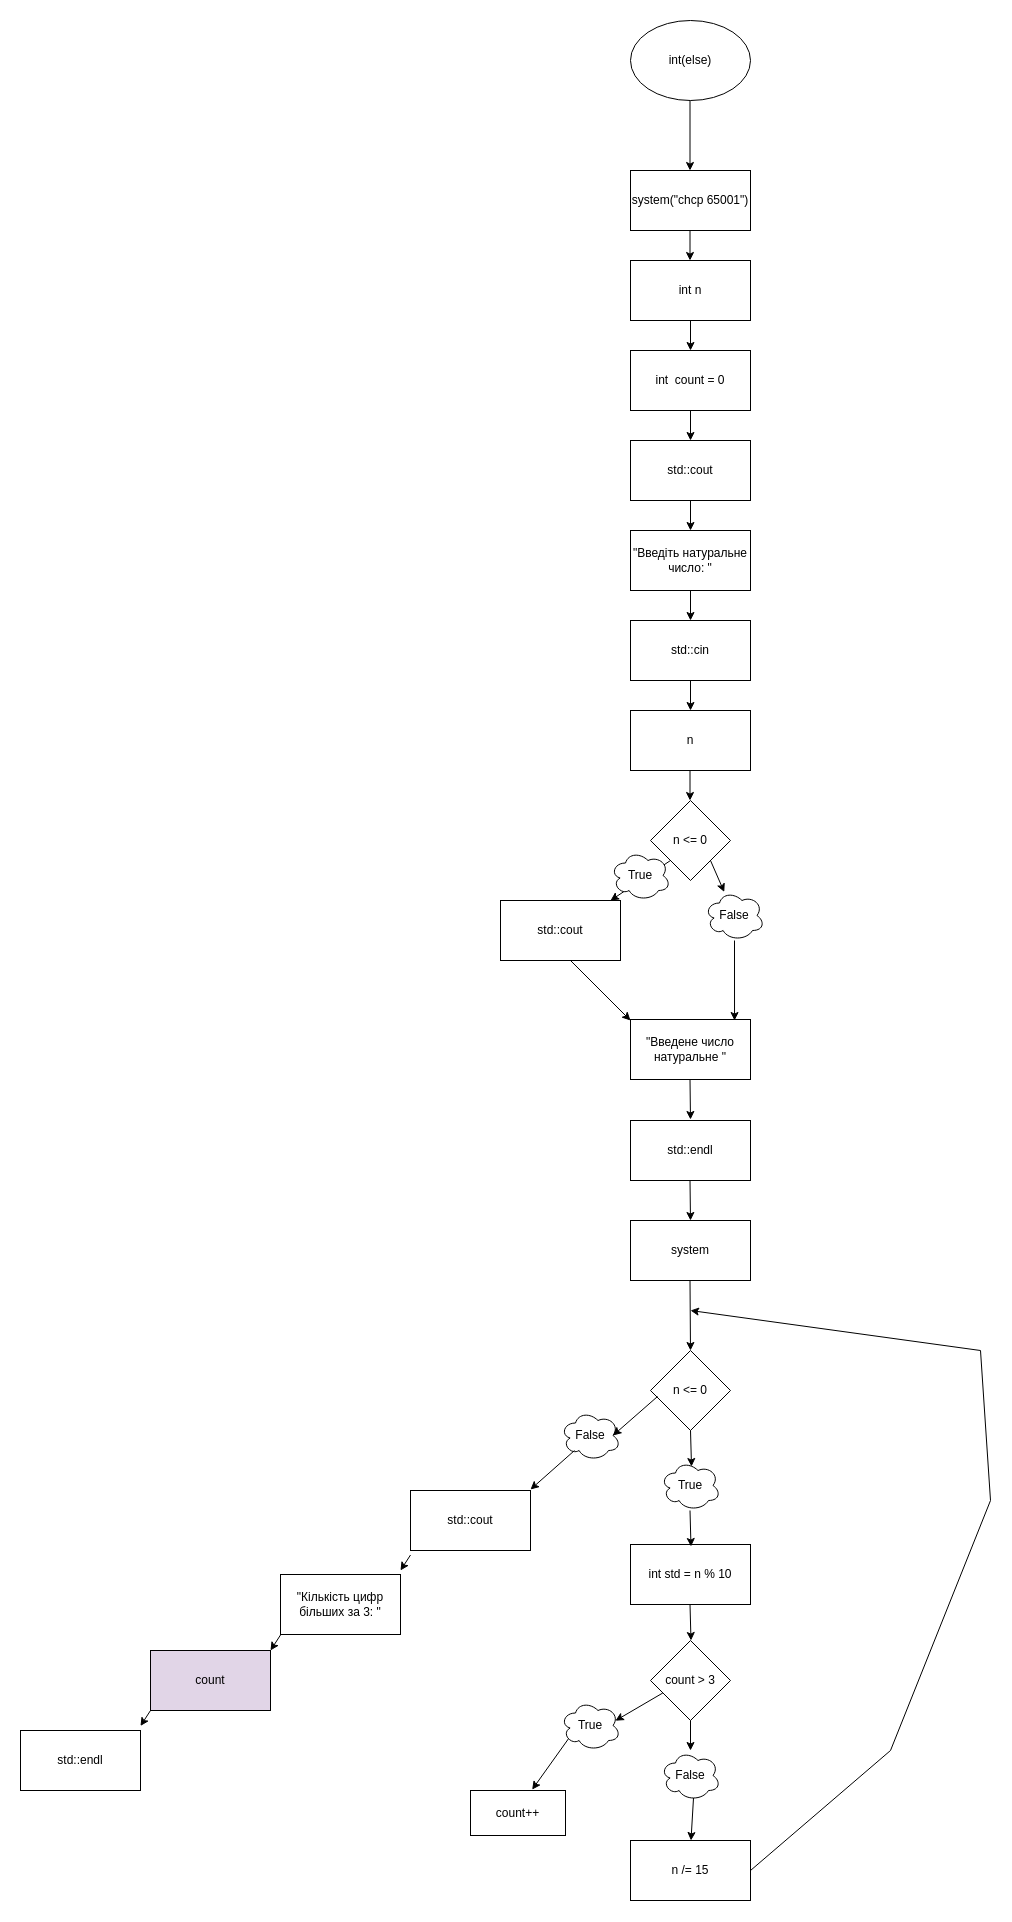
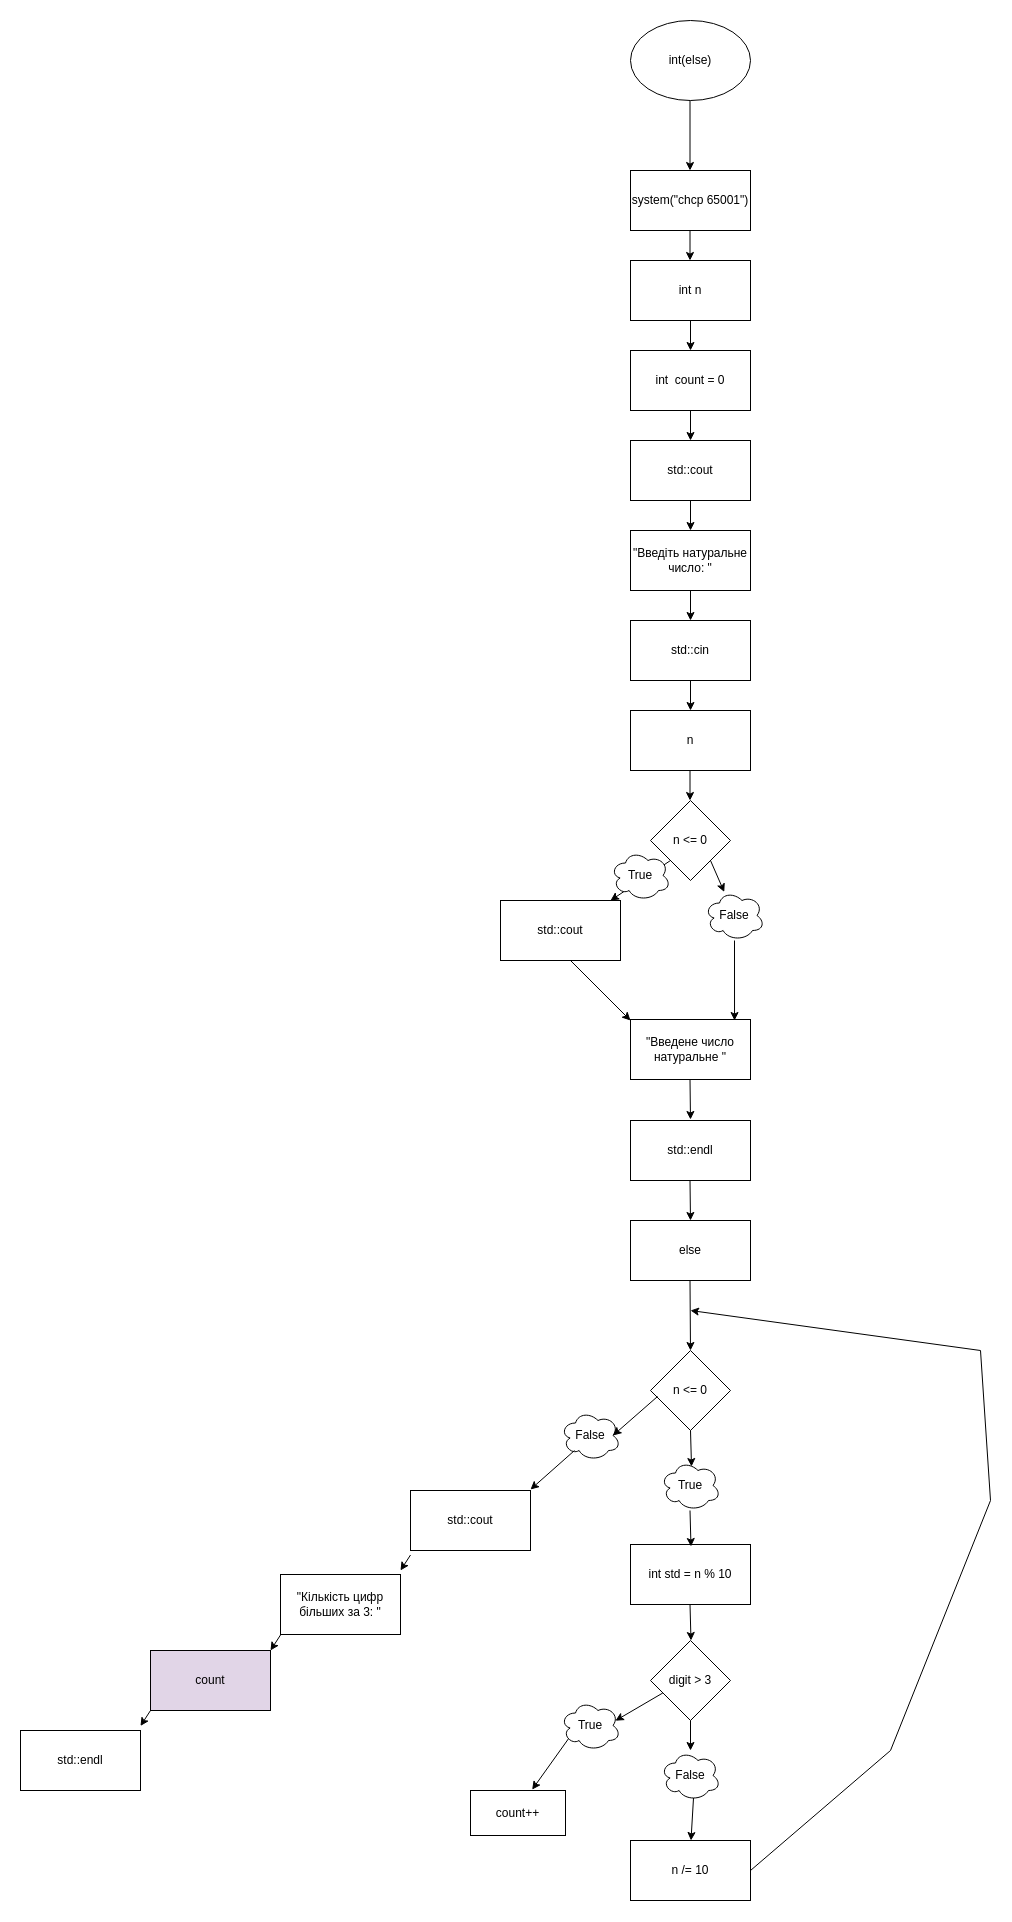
node "system": label "system" -> "else"
node "count > 3": label "count > 3" -> "digit > 3"
node "n /= 15": label "n /= 15" -> "n /= 10"
